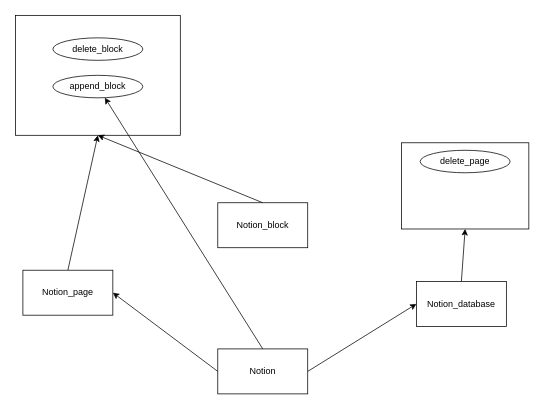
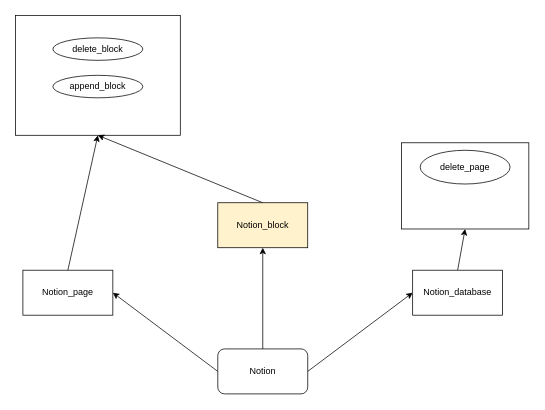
node "delete_page": size 90x23 -> 90x34
edge "Notion" -> "append_block": now "Notion" -> "Notion_block"
node "Notion_block": fillcolor #ffffff -> #fff2cc
node "Notion_database": moved (462, 304) -> (458, 293)
node "Notion": shape rectangle -> rounded rectangle
